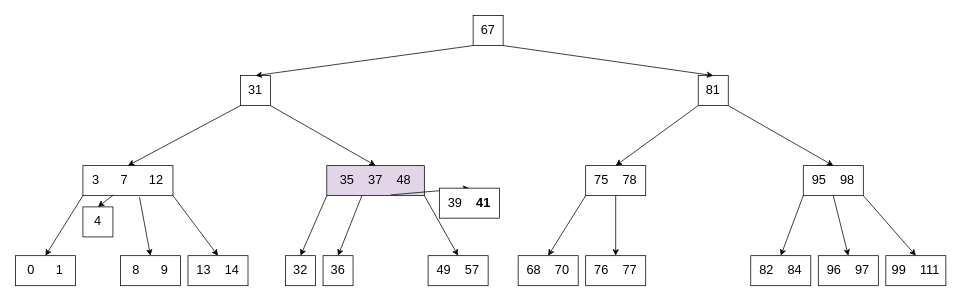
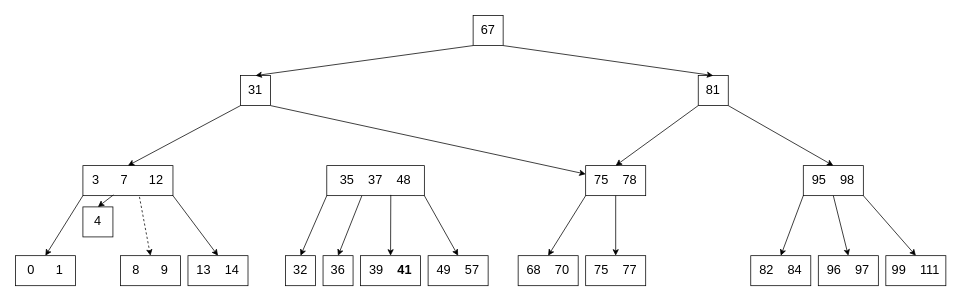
edge "31" -> "35 37 48": now "31" -> "75 78"
node "35 37 48": fillcolor #e1d5e7 -> #ffffff
node "39 41": moved (469, 203) -> (390, 270)
edge "3 7 12" -> "8 9": style solid -> dashed
node "76 77": label "76 77" -> "75 77"
